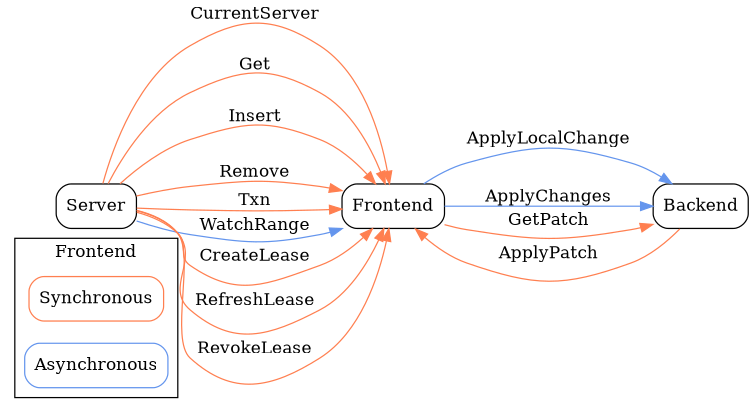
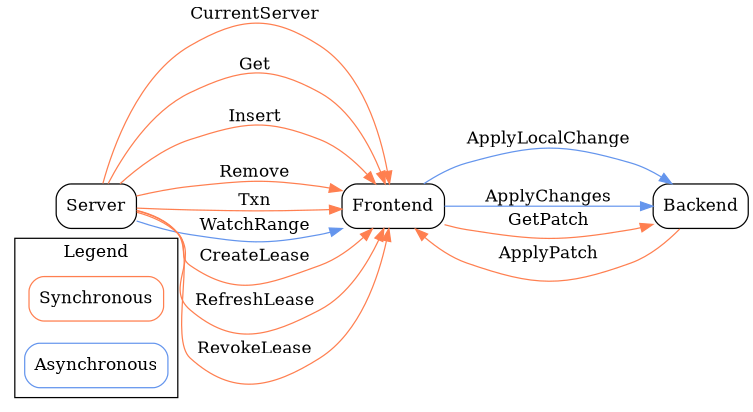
cluster "Frontend": label "Frontend" -> "Legend"
